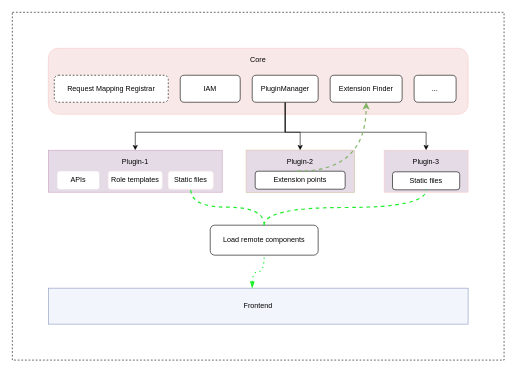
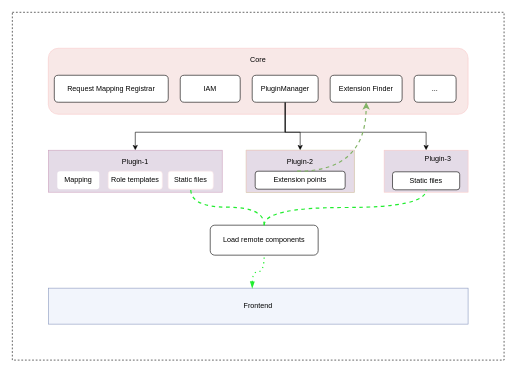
node "Request Mapping Registrar": style dashed -> solid
node "Plugin-3": moved (426, 162) -> (438, 159)
node "APIs": label "APIs" -> "Mapping"
